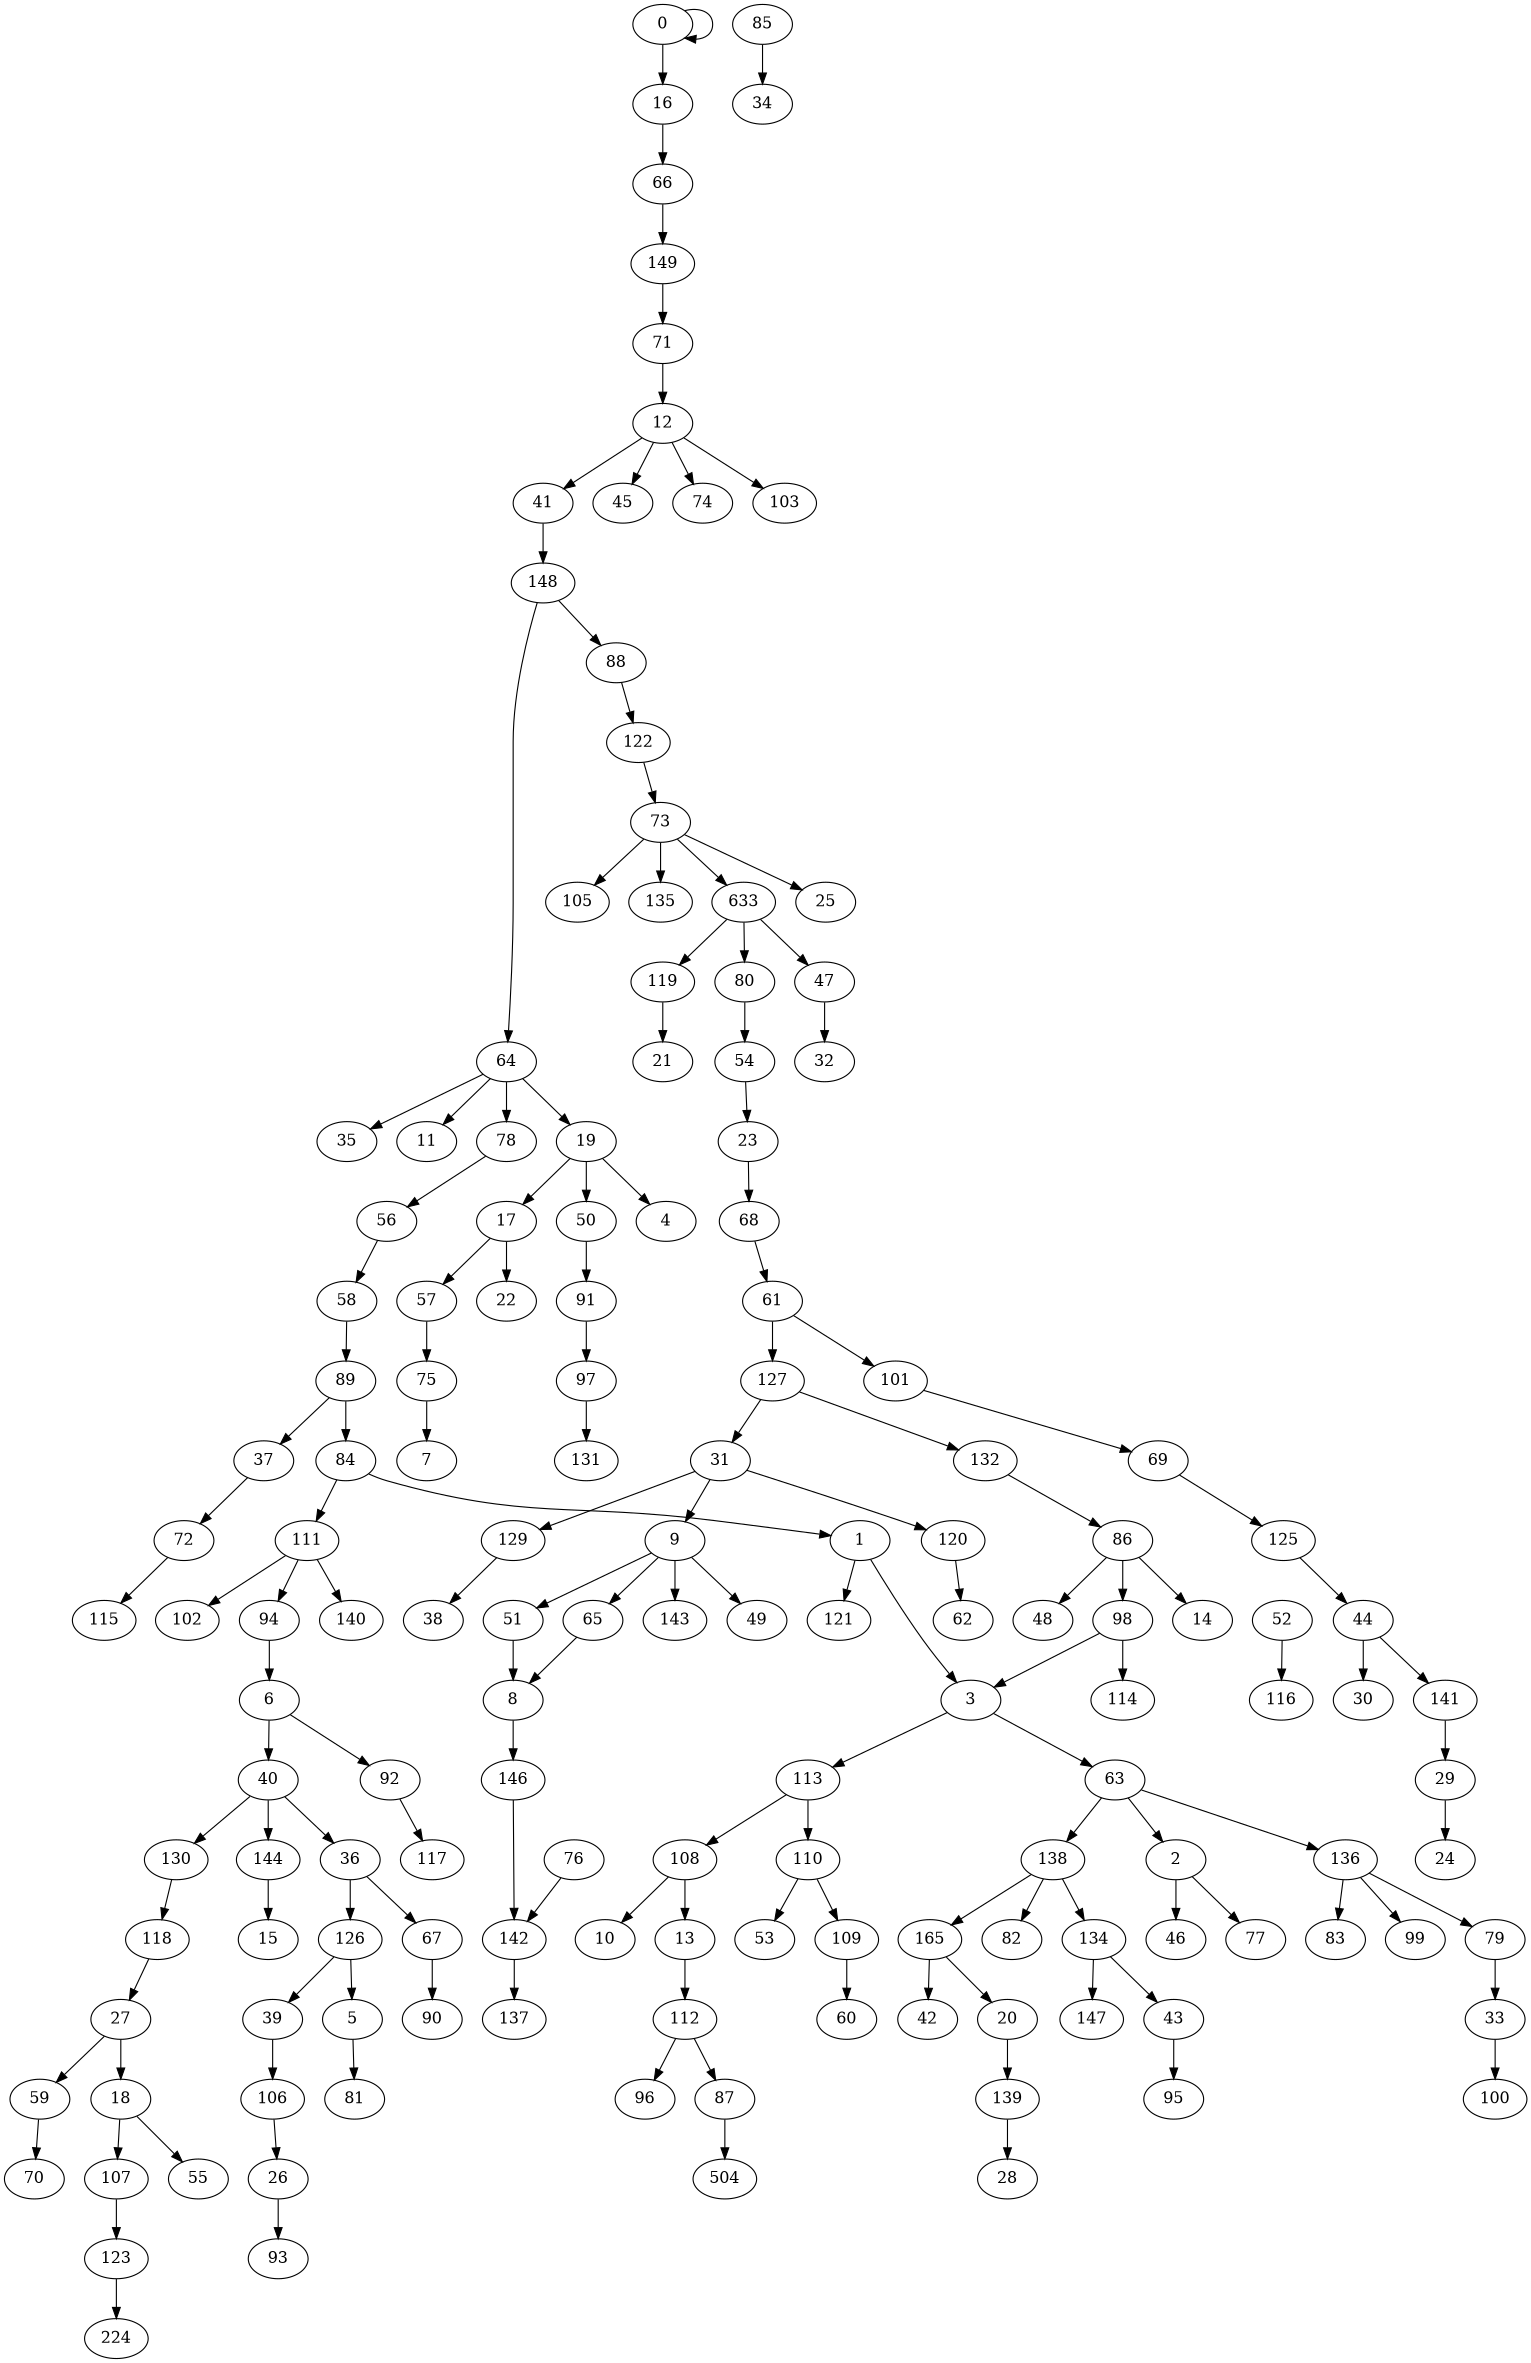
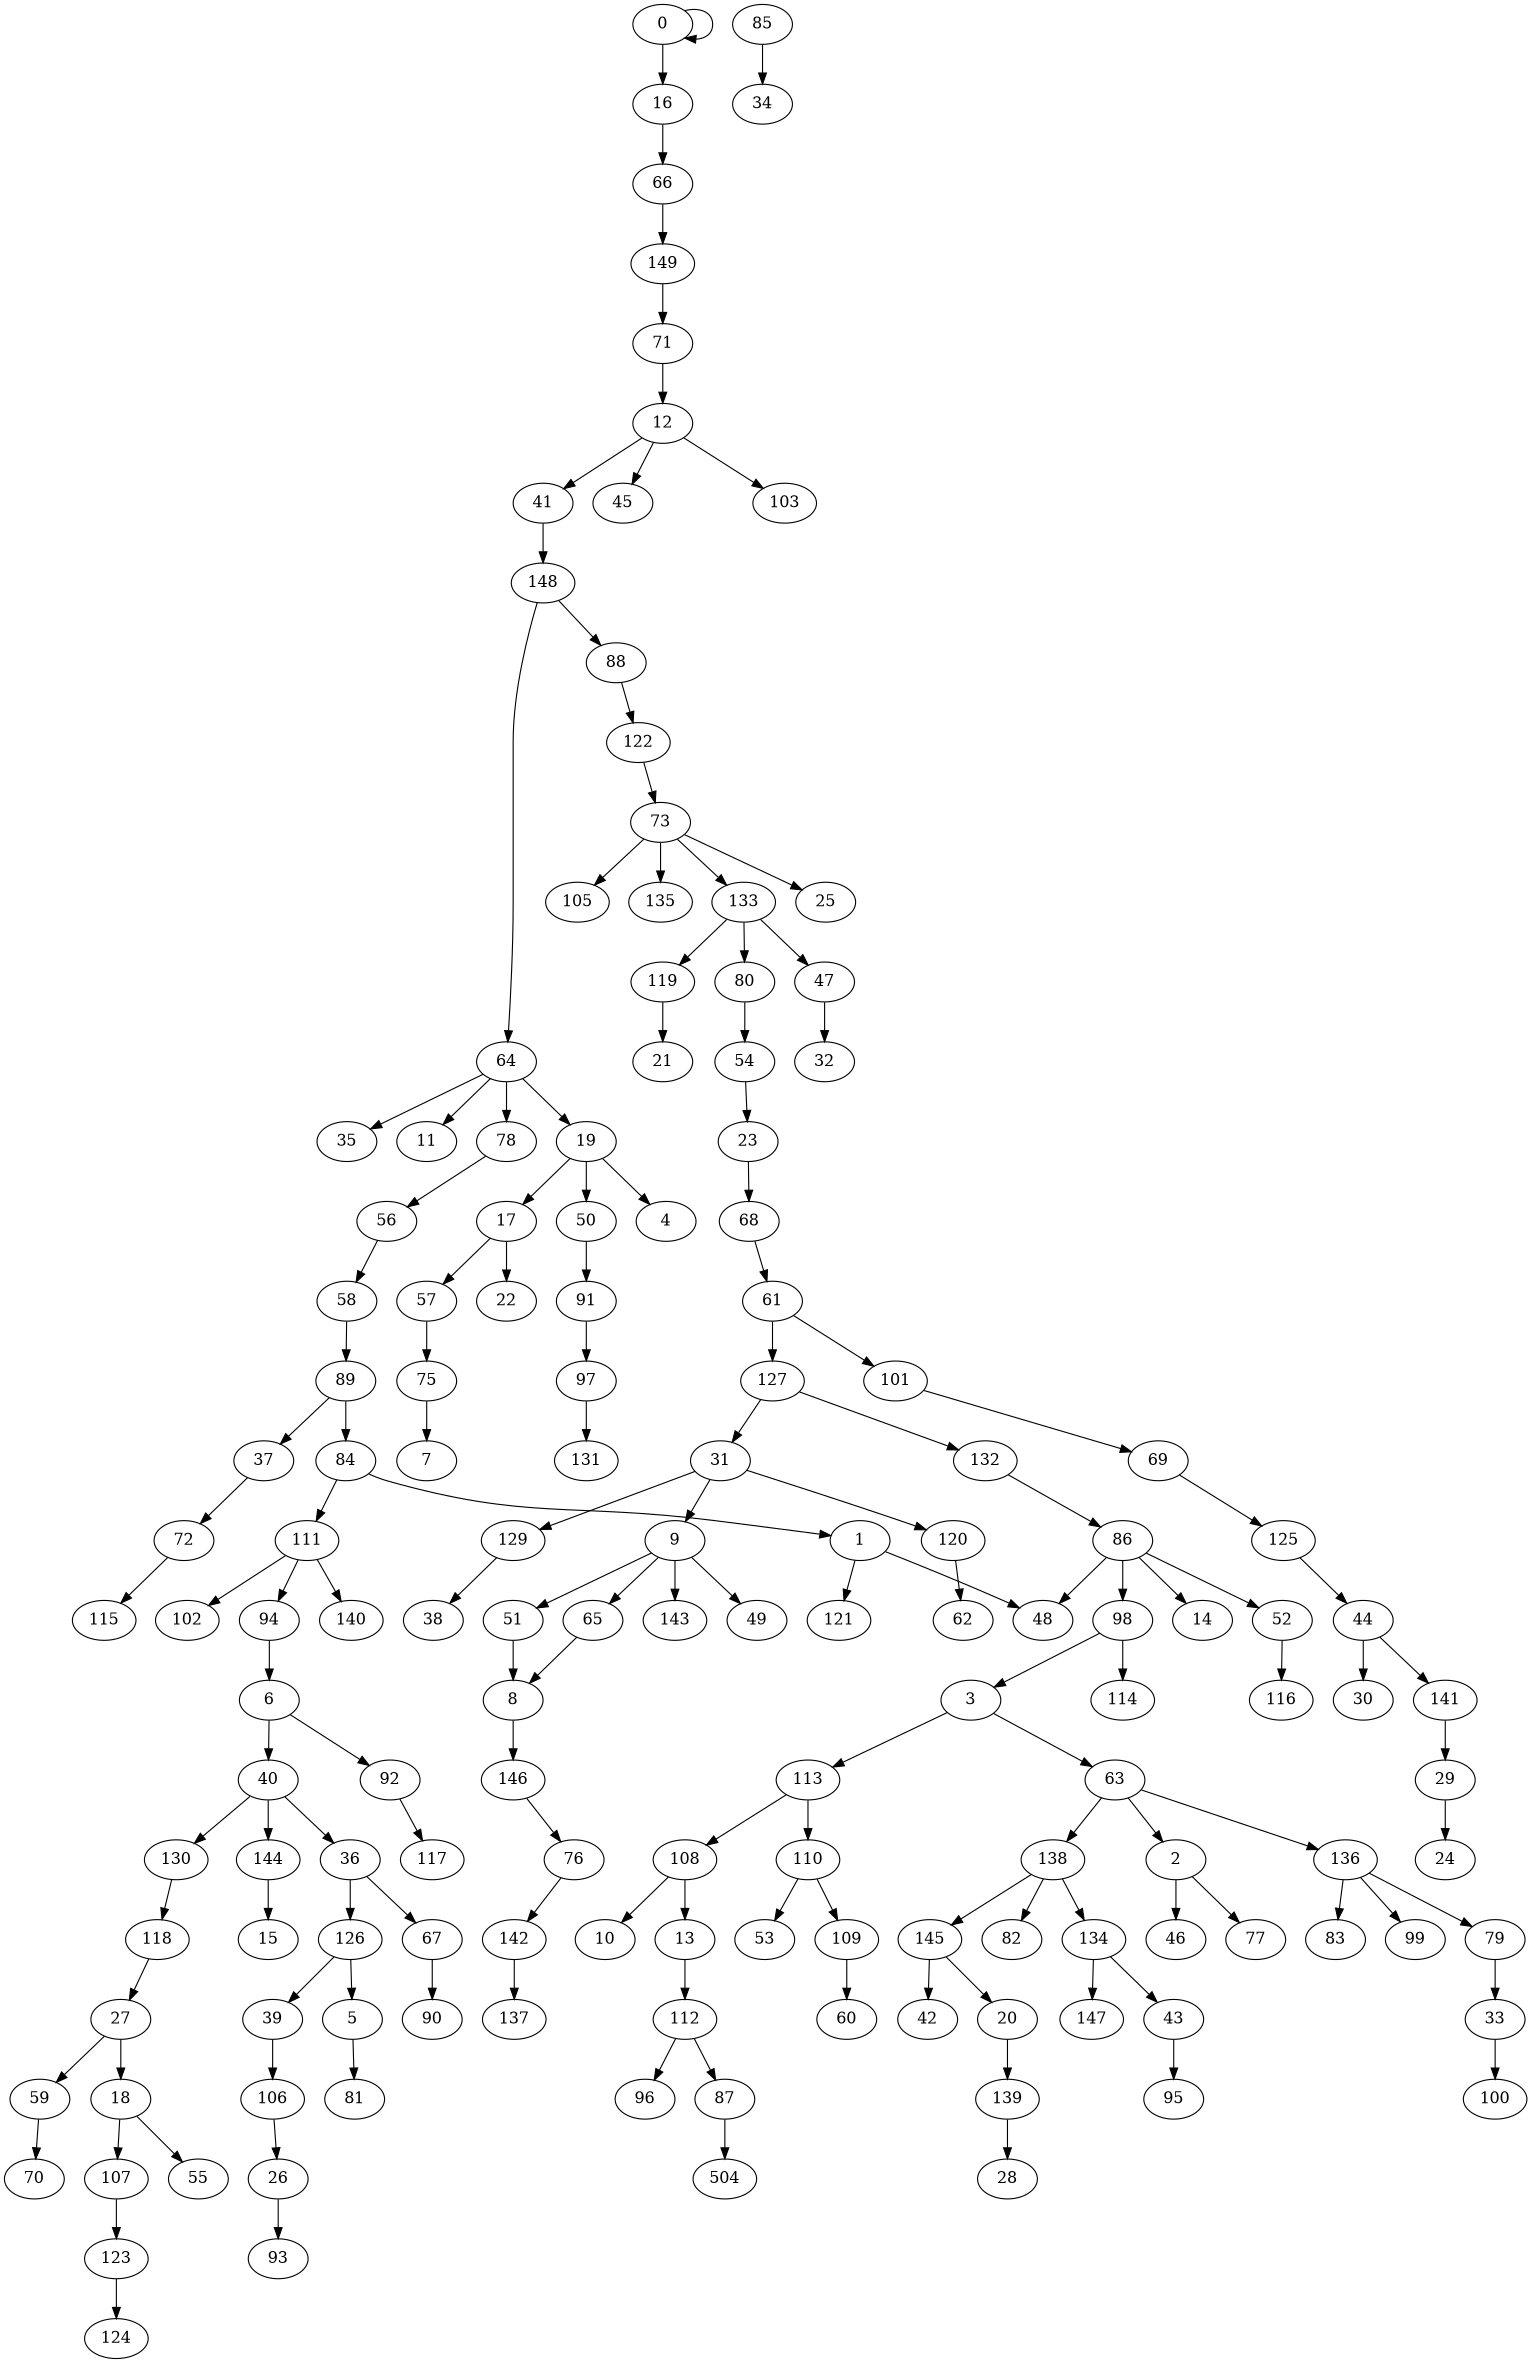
node "74": removed
node "633": label "633" -> "133"
edge "86" -> "52": added
edge "1" -> "3": now "1" -> "48"
edge "146" -> "142": now "146" -> "76"
node "165": label "165" -> "145"
node "224": label "224" -> "124"
